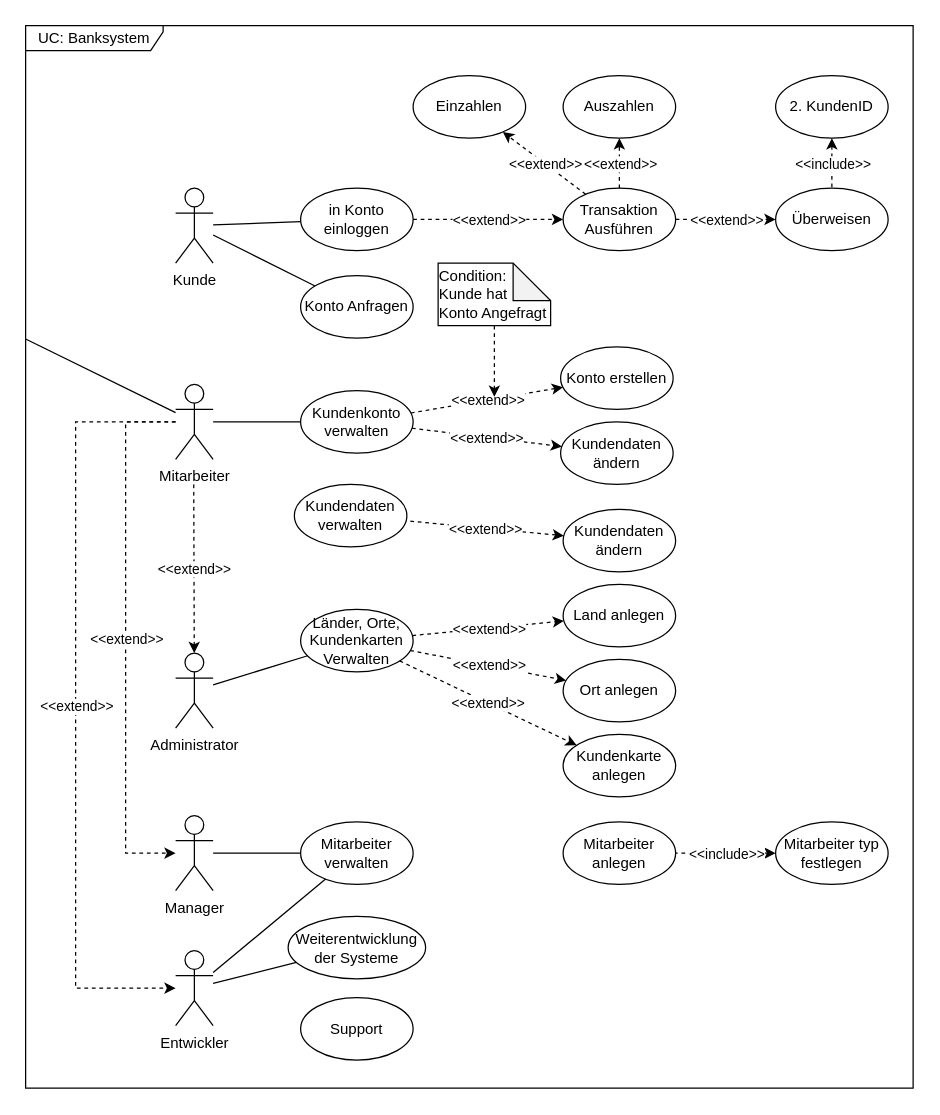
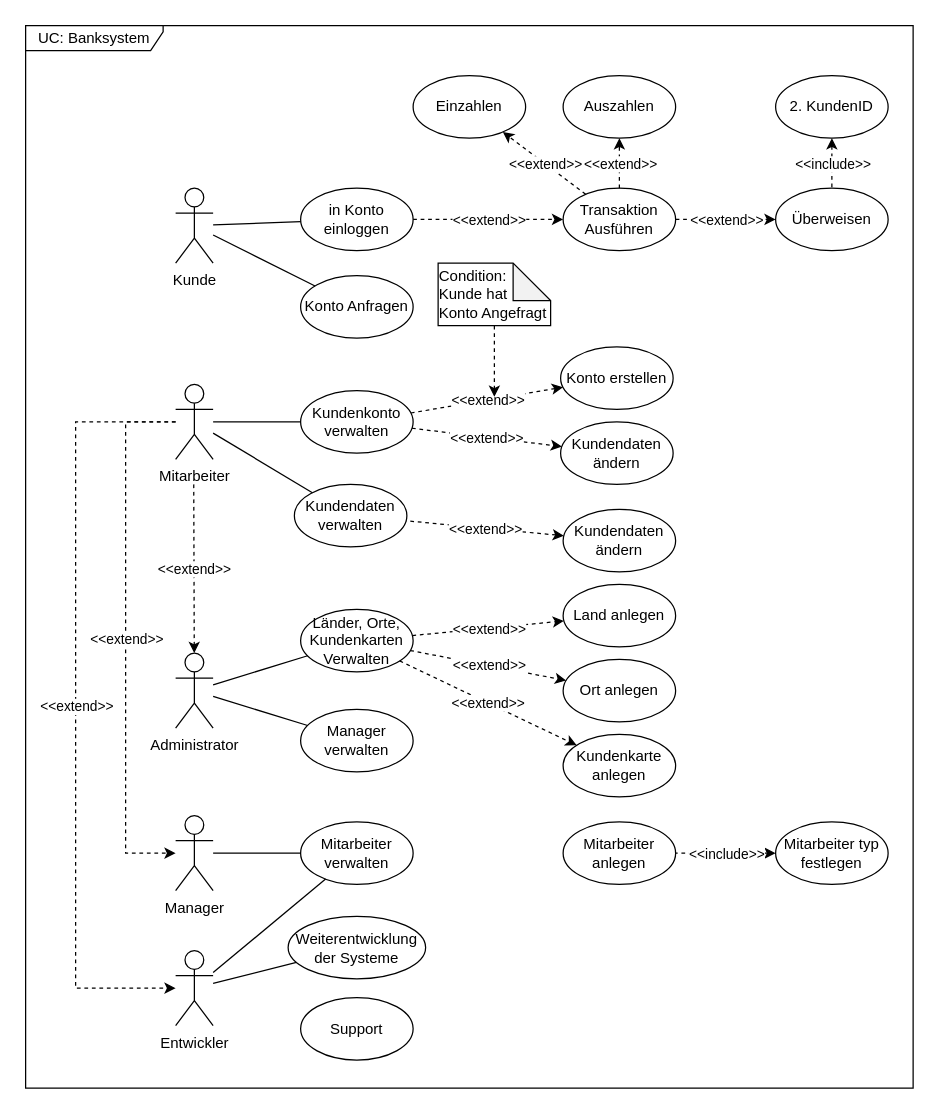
edge "Mitarbeiter" -- "UC: Banksystem": now "Mitarbeiter" -- "Kundendaten verwalten"
edge "Administrator" -- "Manager verwalten": added
node "Manager verwalten": added
